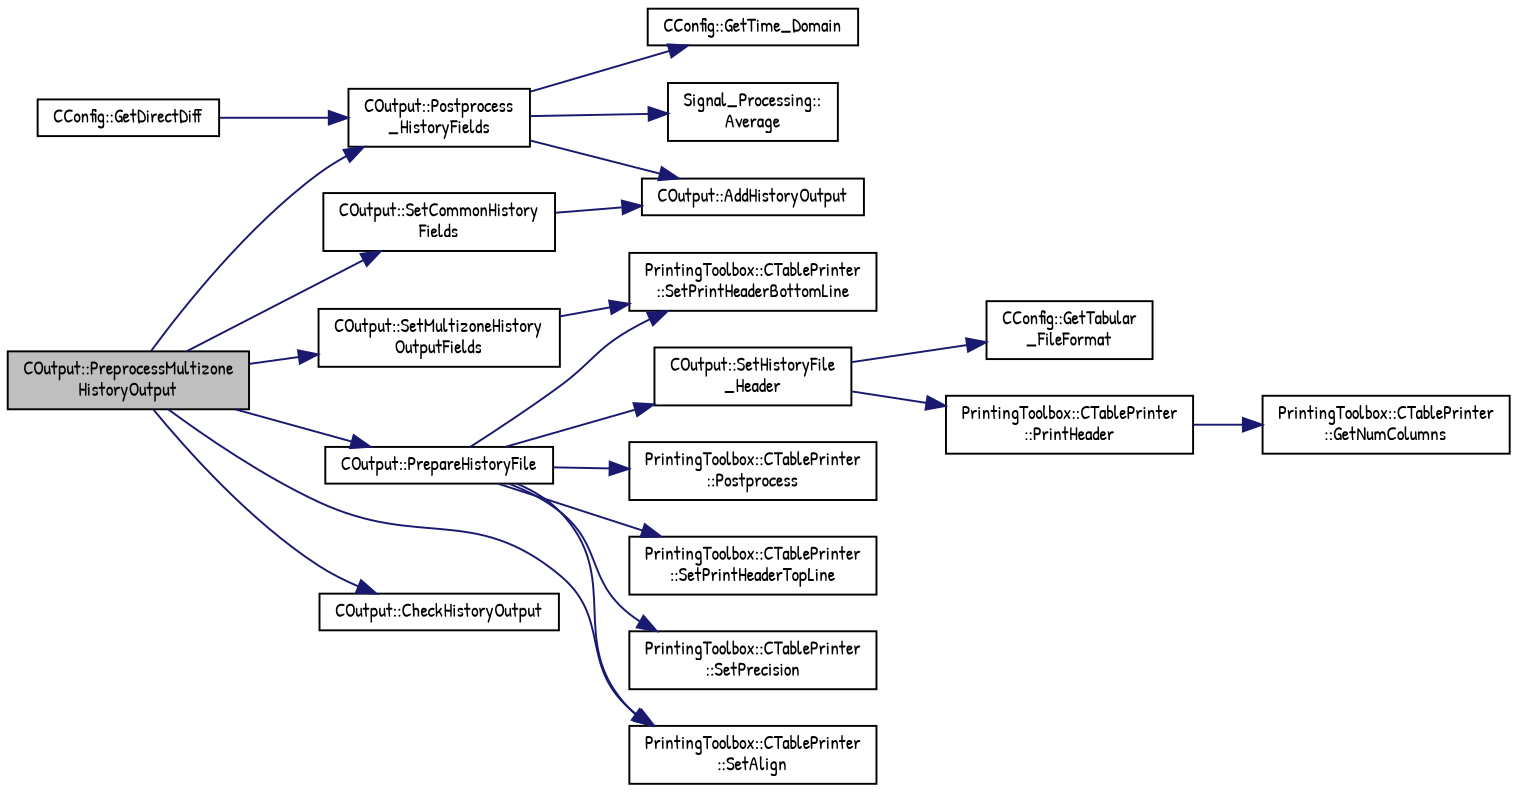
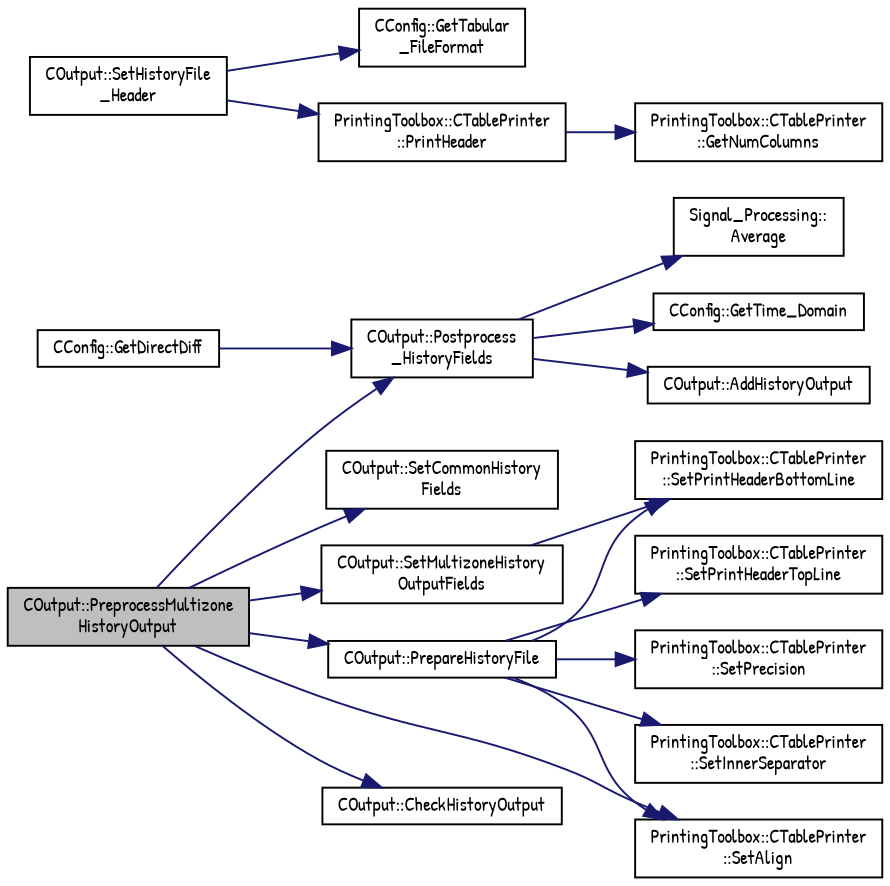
edge "COutput::SetCommonHistory Fields" -> "COutput::AddHistoryOutput": removed
edge "COutput::PrepareHistoryFile" -> "COutput::SetHistoryFile _Header": removed
node "PrintingToolbox::CTablePrinter ::Postprocess": label "PrintingToolbox::CTablePrinter ::Postprocess" -> "PrintingToolbox::CTablePrinter ::SetInnerSeparator"
